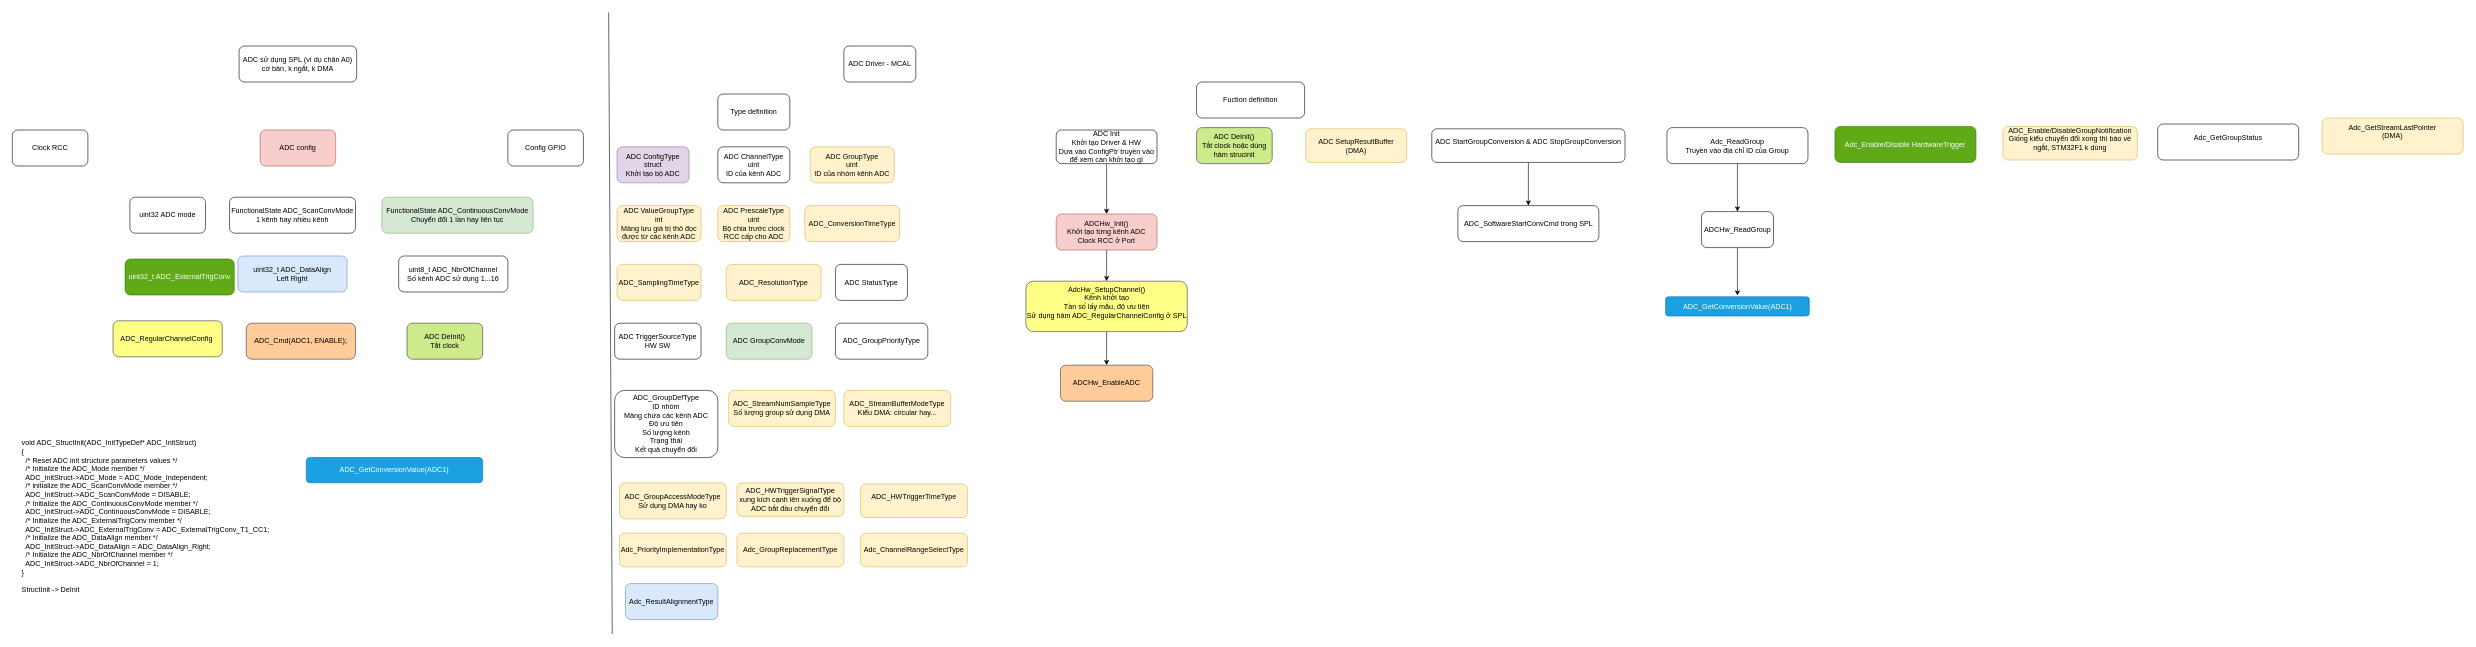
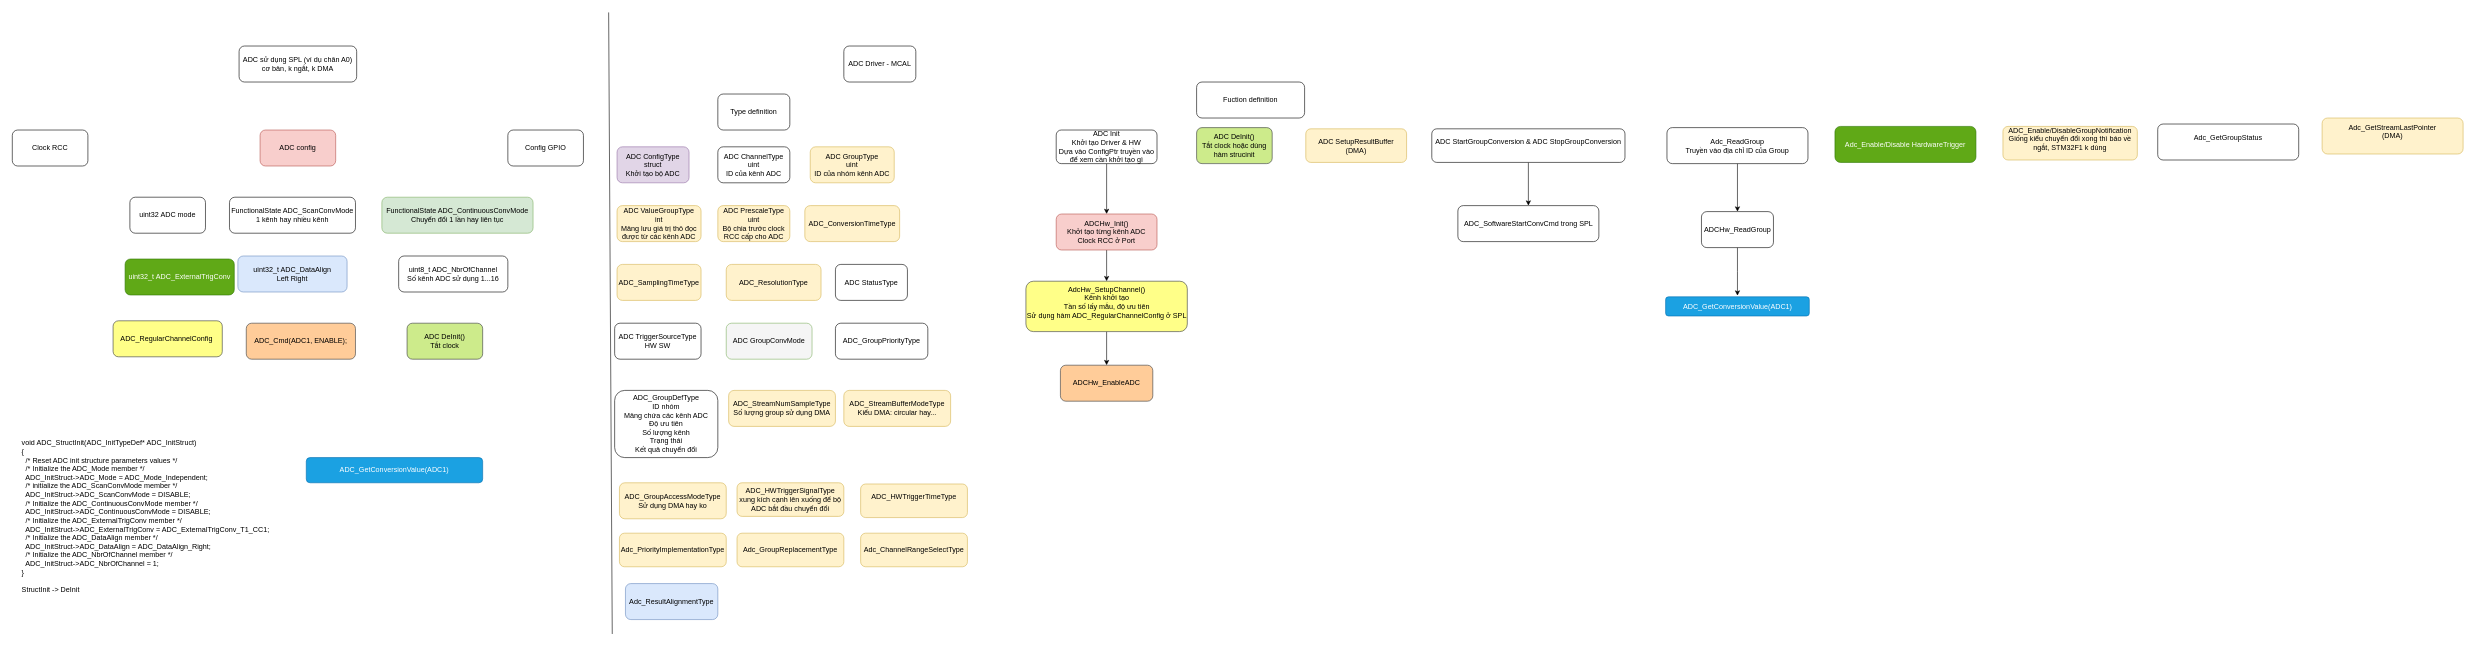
node "ADC GroupConvMode": fillcolor #d5e8d4 -> #f5f5f5
